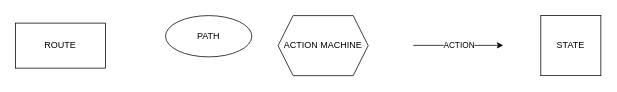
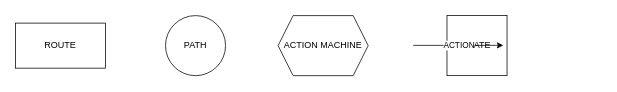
node "PATH": size 86x41 -> 60x60
node "STATE": moved (570, 45) -> (477, 45)
